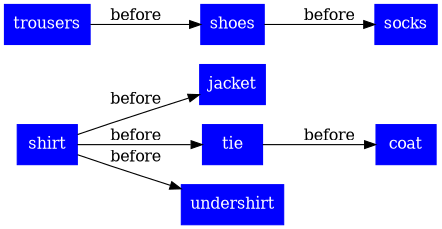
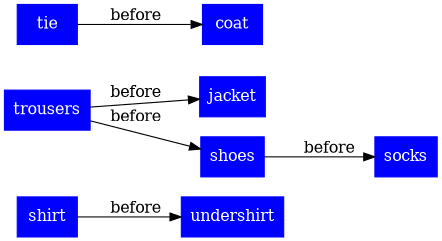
edge "shirt" -> "jacket": now "trousers" -> "jacket"
edge "shirt" -> "tie": removed, label "before"
